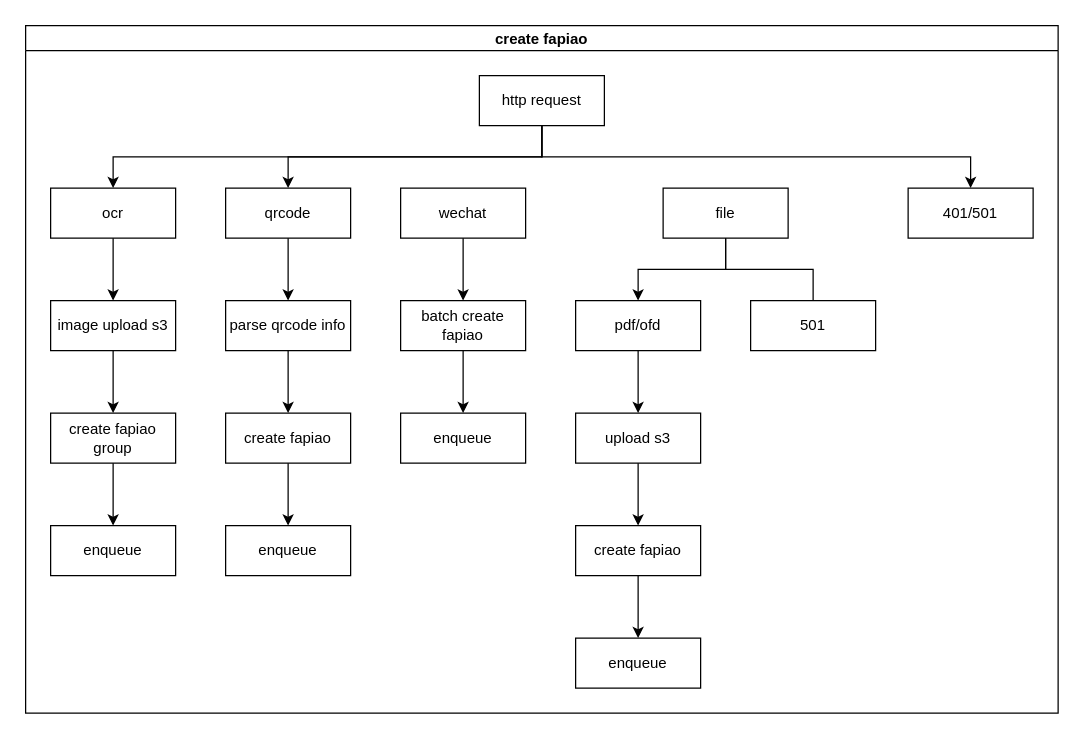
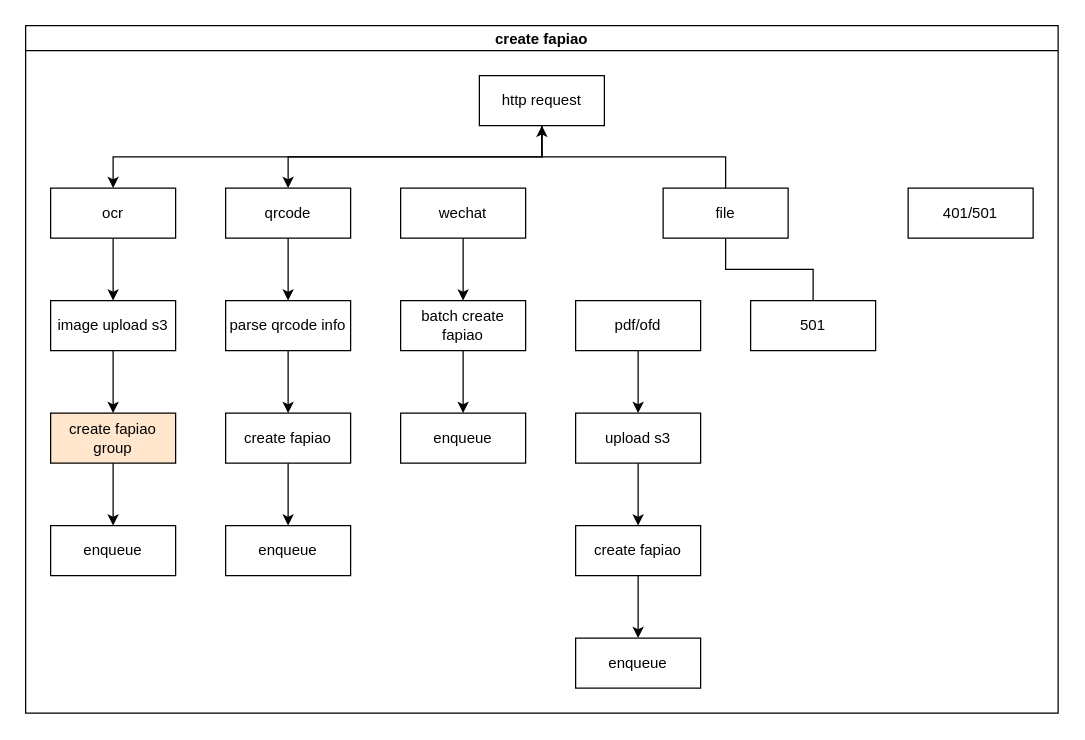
edge "http request" -> "401/501": removed
edge "file" -> "pdf/ofd": now "file" -> "http request"
node "create fapiao group": fillcolor #ffffff -> #ffe6cc
